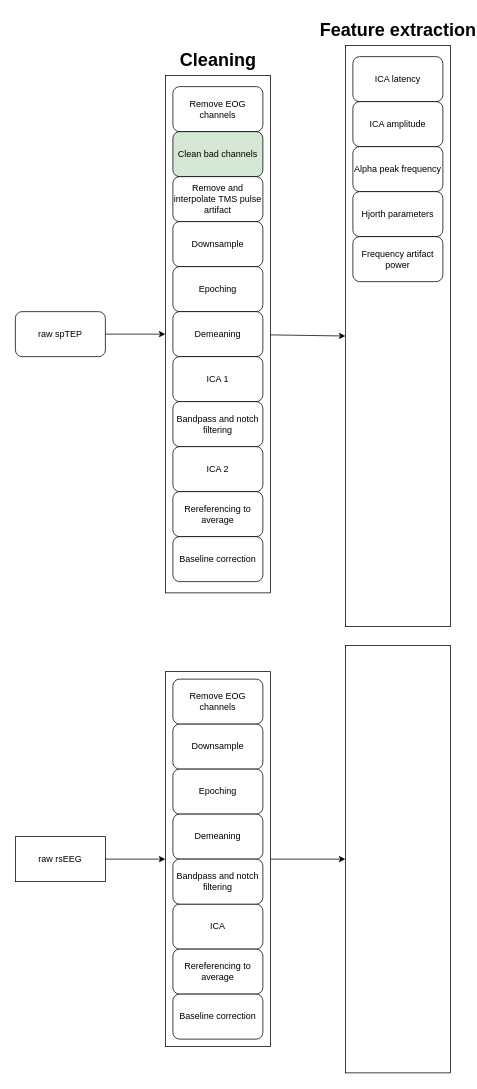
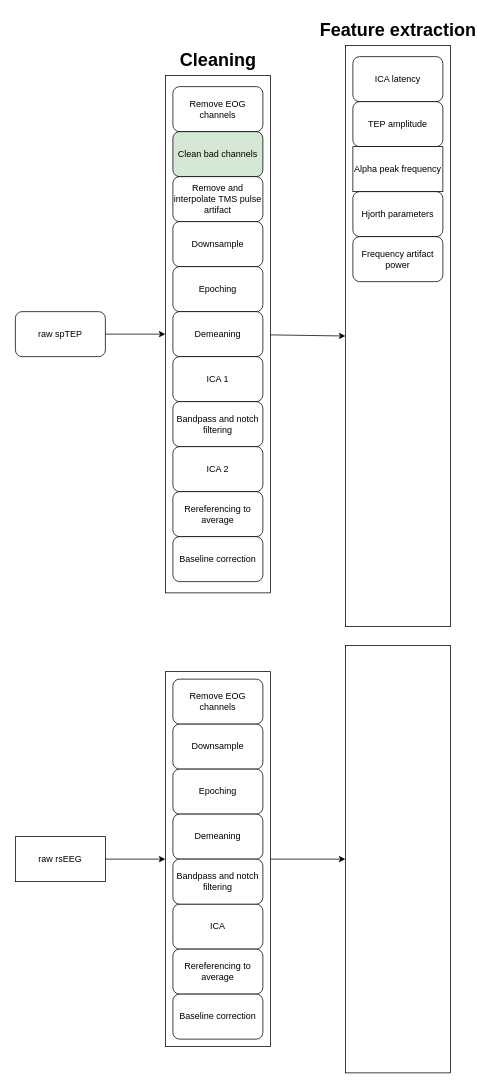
node "ICA amplitude": label "ICA amplitude" -> "TEP amplitude"
node "Alpha peak frequency": shape rounded rectangle -> rectangle
